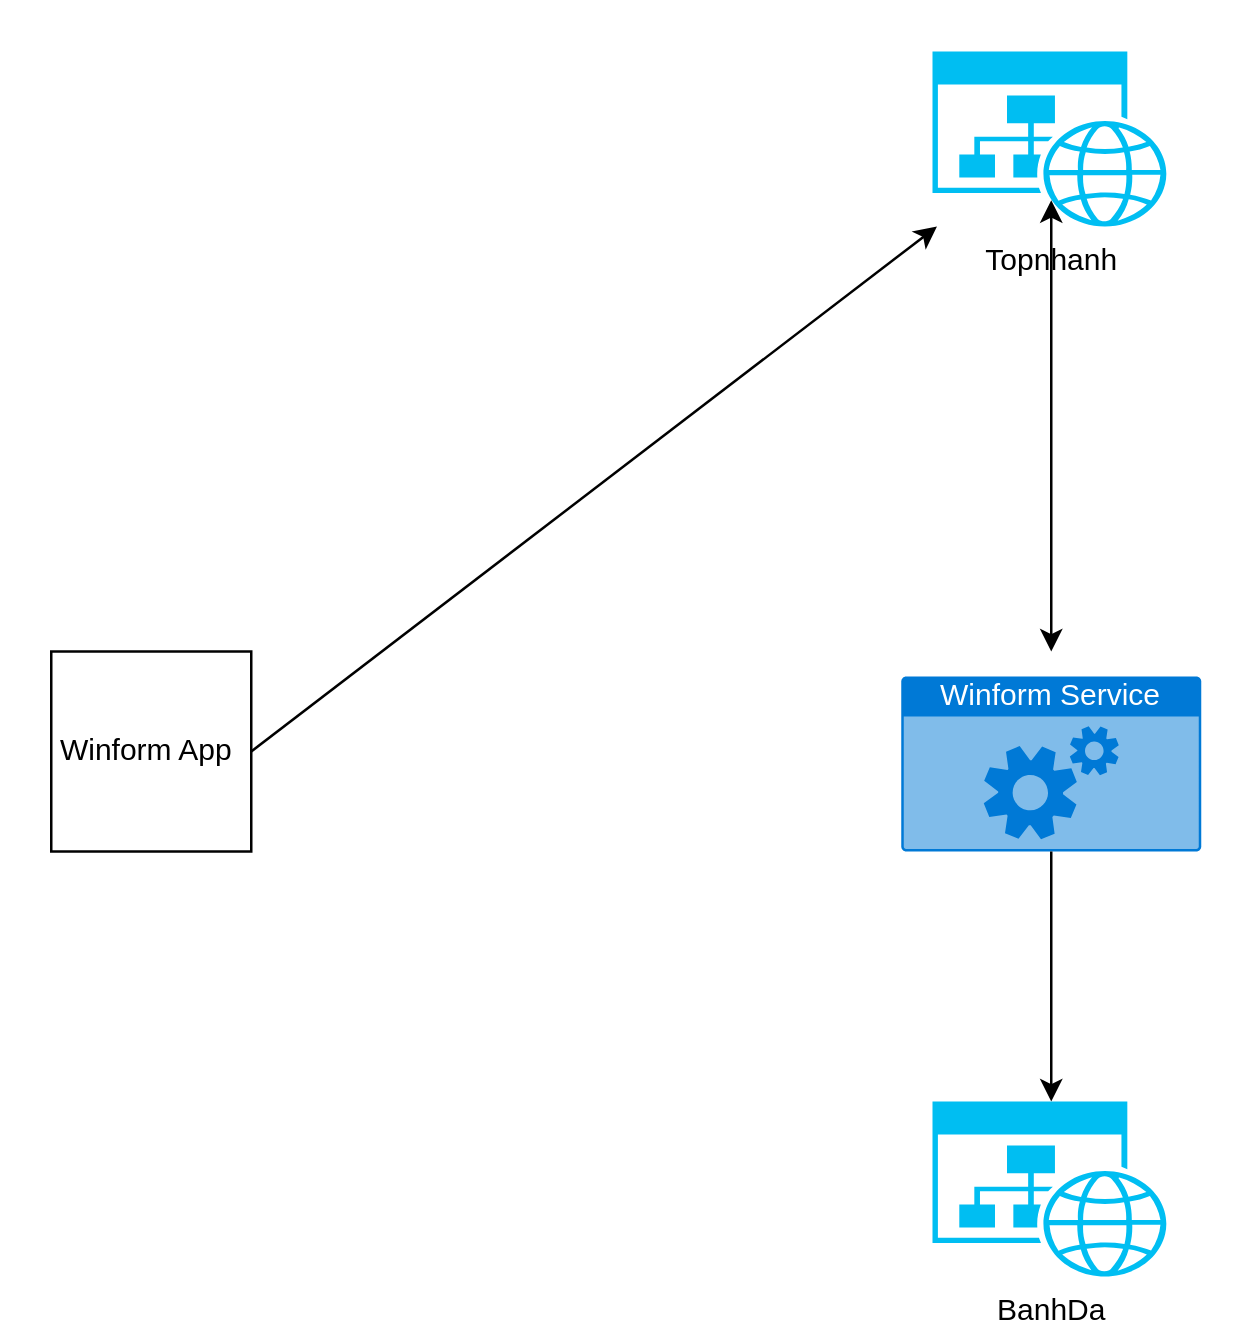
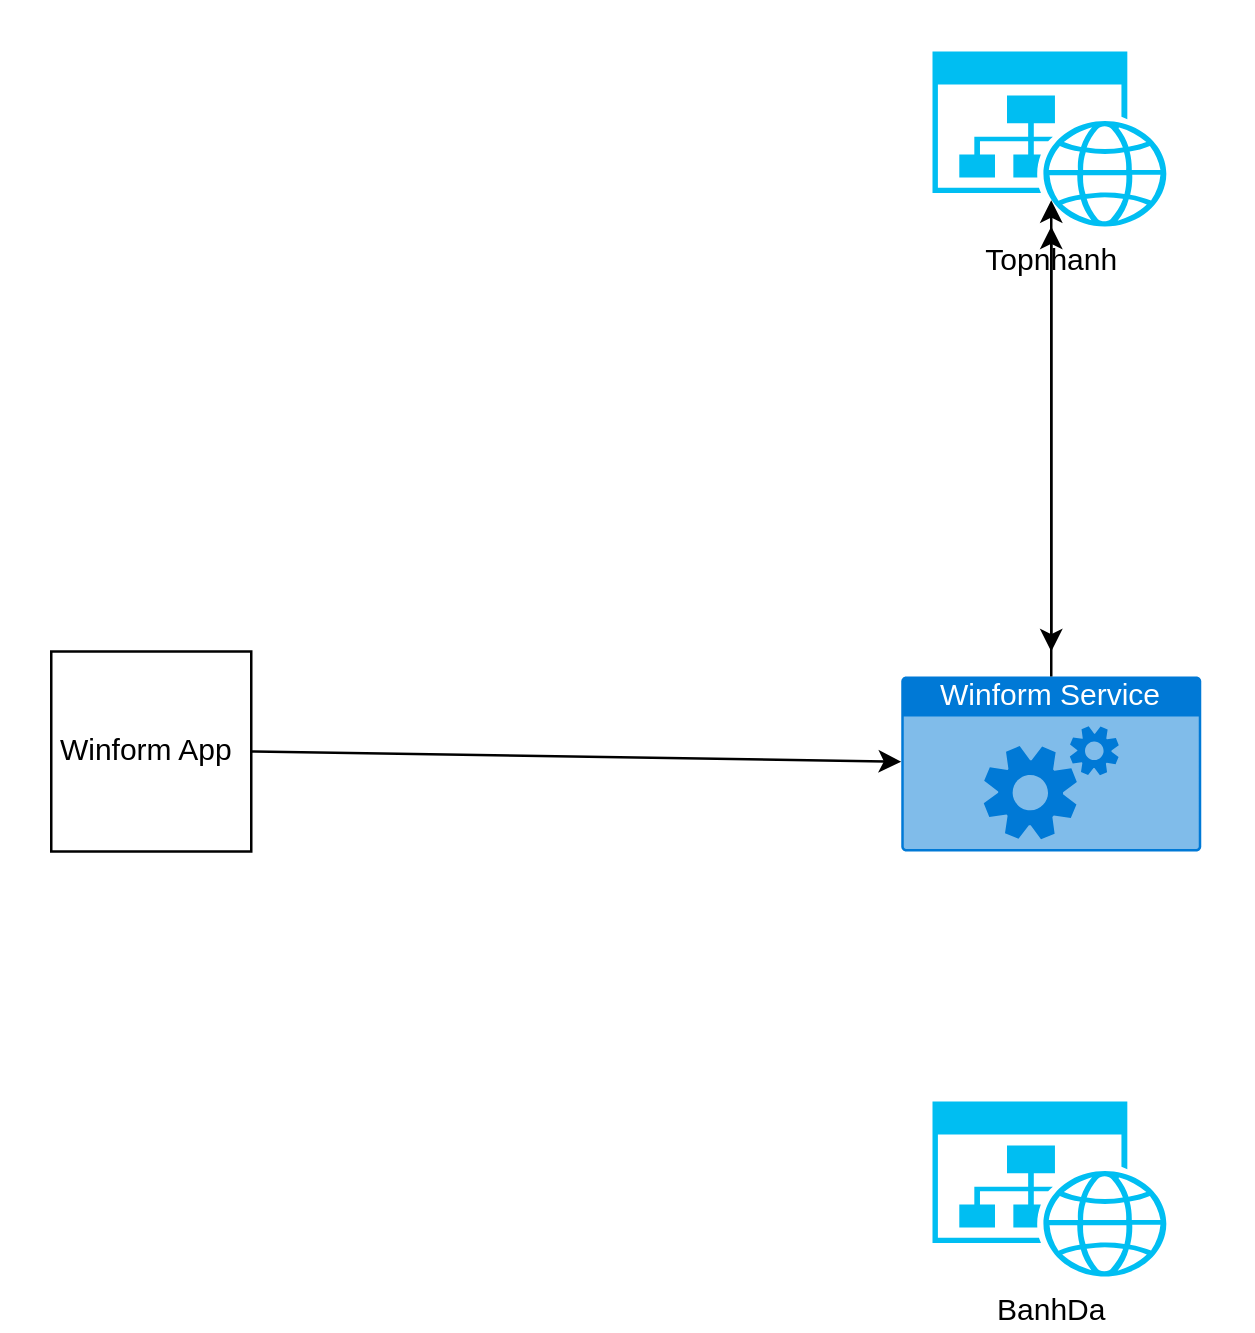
edge "Winform App" -> "Topnhanh": now "Winform App" -> "Winform Service"
edge "Winform Service" -> "BanhDa": now "Winform Service" -> "Topnhanh"
